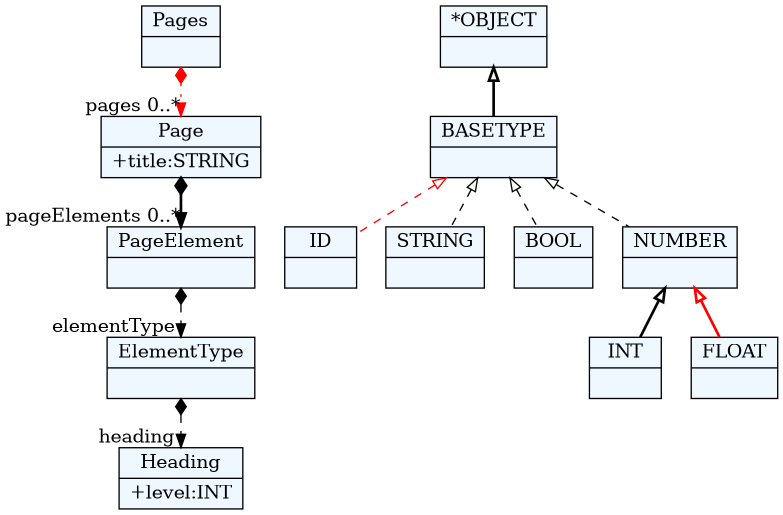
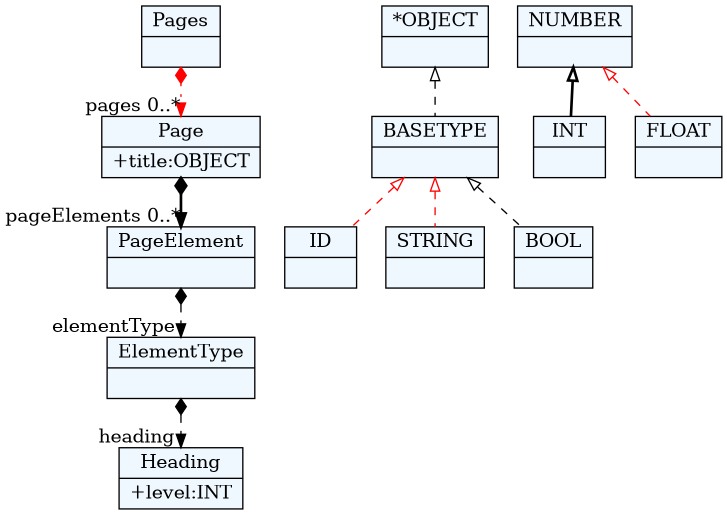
edge "BASETYPE" -> "*OBJECT": style bold -> dashed
node "Page": text "+title:STRING" -> "+title:OBJECT"
edge "NUMBER" -> "BASETYPE": removed
edge "STRING" -> "BASETYPE": color black -> red
edge "FLOAT" -> "NUMBER": style bold -> dashed
